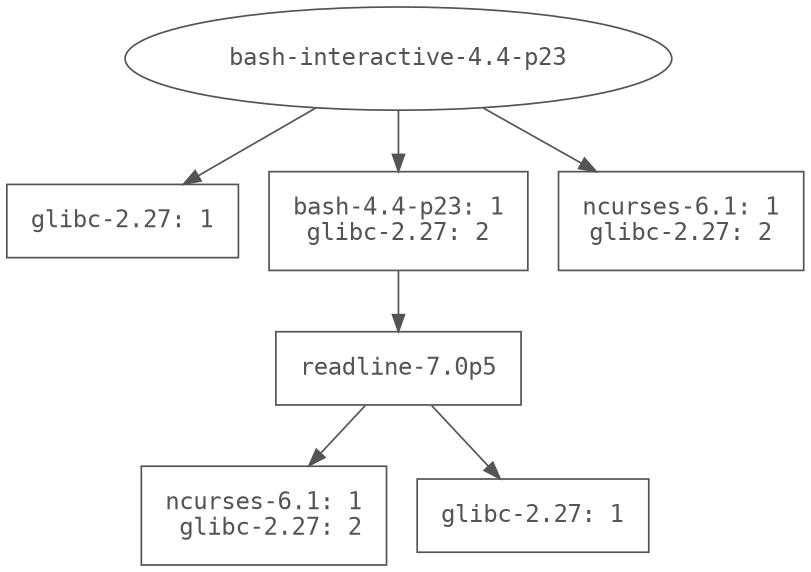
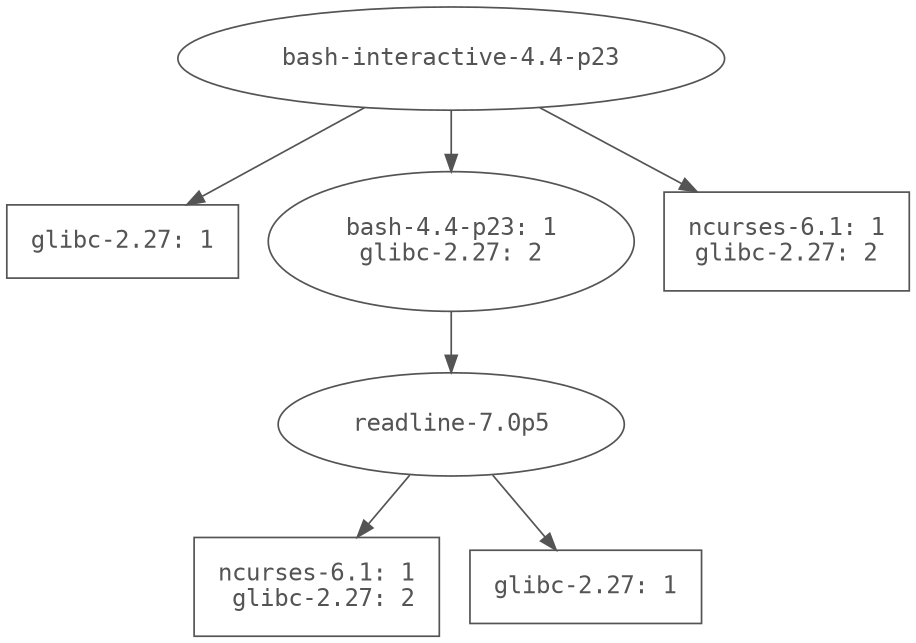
node "bash-4.4-p23: 1 glibc-2.27: 2": shape box -> ellipse
node "readline-7.0p5": shape box -> ellipse
